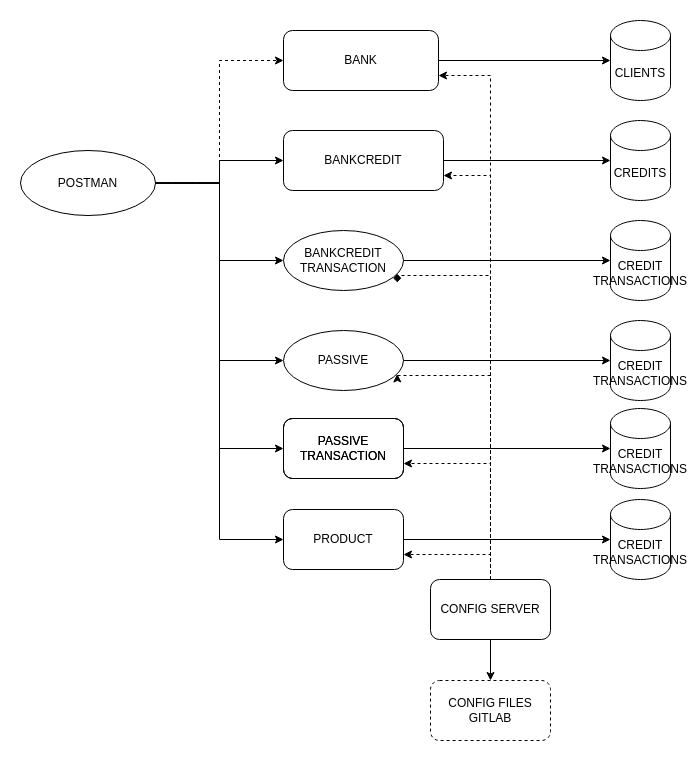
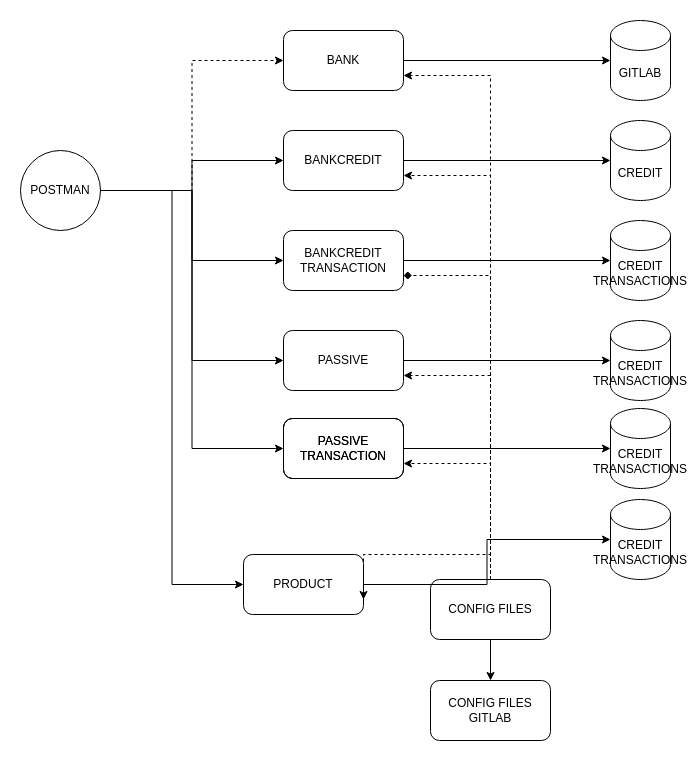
node "BANK": size 155x60 -> 120x60
node "CLIENTS": label "CLIENTS" -> "GITLAB"
node "BANKCREDIT": size 160x60 -> 120x60
node "CREDITS": label "CREDITS" -> "CREDIT"
node "POSTMAN": size 135x65 -> 80x80
node "BANKCREDIT TRANSACTION": shape ellipse -> rounded rectangle
node "PASSIVE": shape ellipse -> rounded rectangle
node "PRODUCT": moved (344, 540) -> (304, 585)
node "CONFIG SERVER": label "CONFIG SERVER" -> "CONFIG FILES"
node "CONFIG FILES GITLAB": style dashed -> solid
